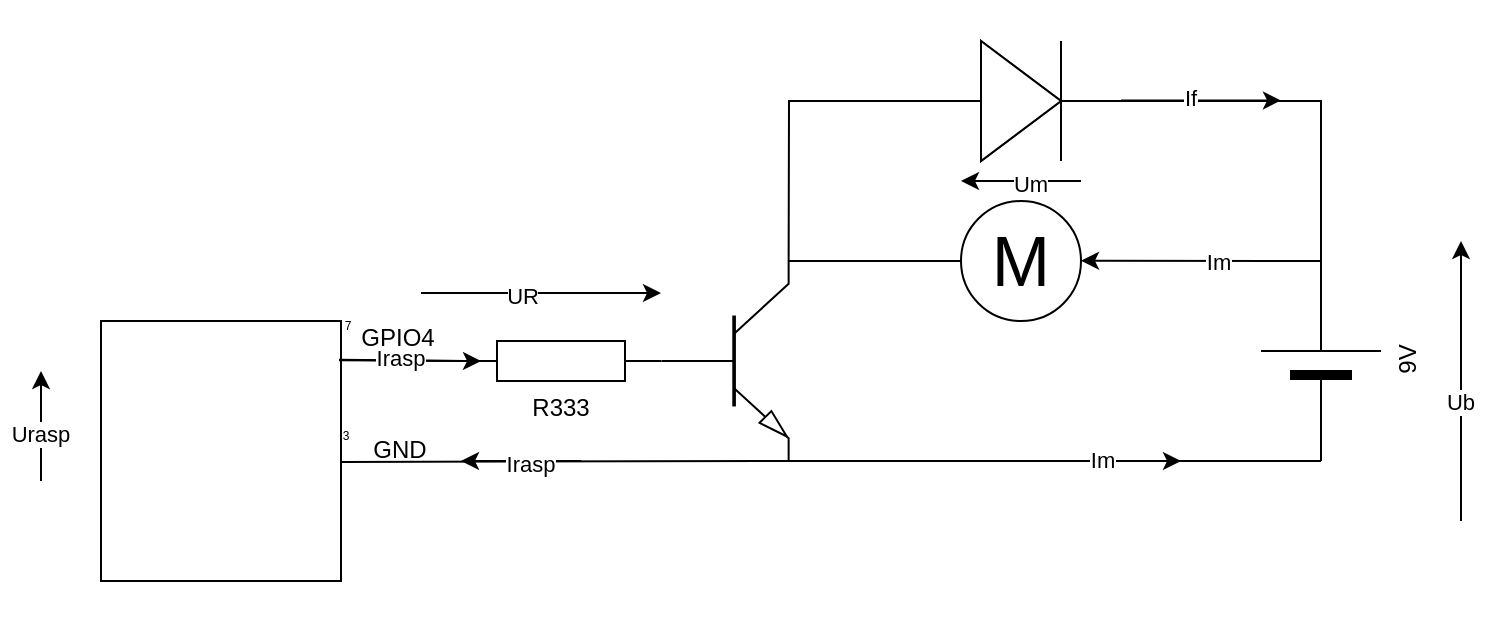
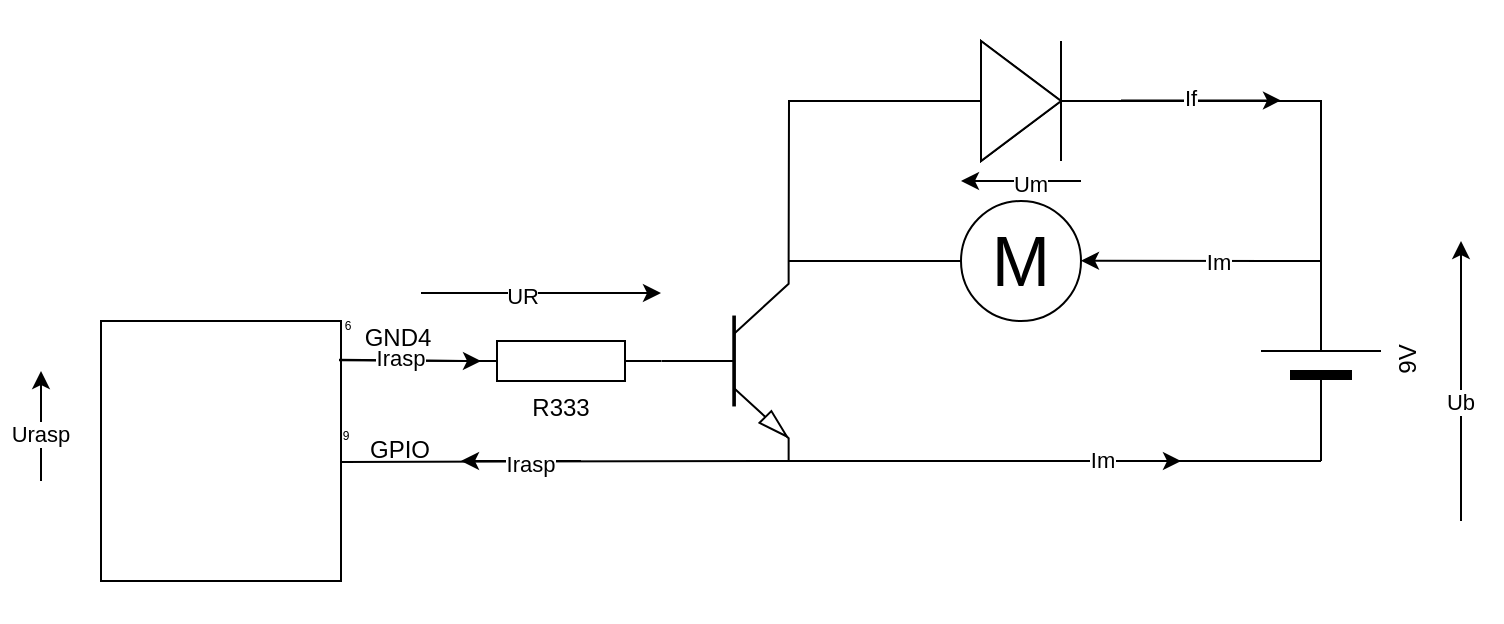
node "7": label "7" -> "6"
node "GPIO4": label "GPIO4" -> "GND4"
node "3": label "3" -> "9"
node "GND": label "GND" -> "GPIO"
